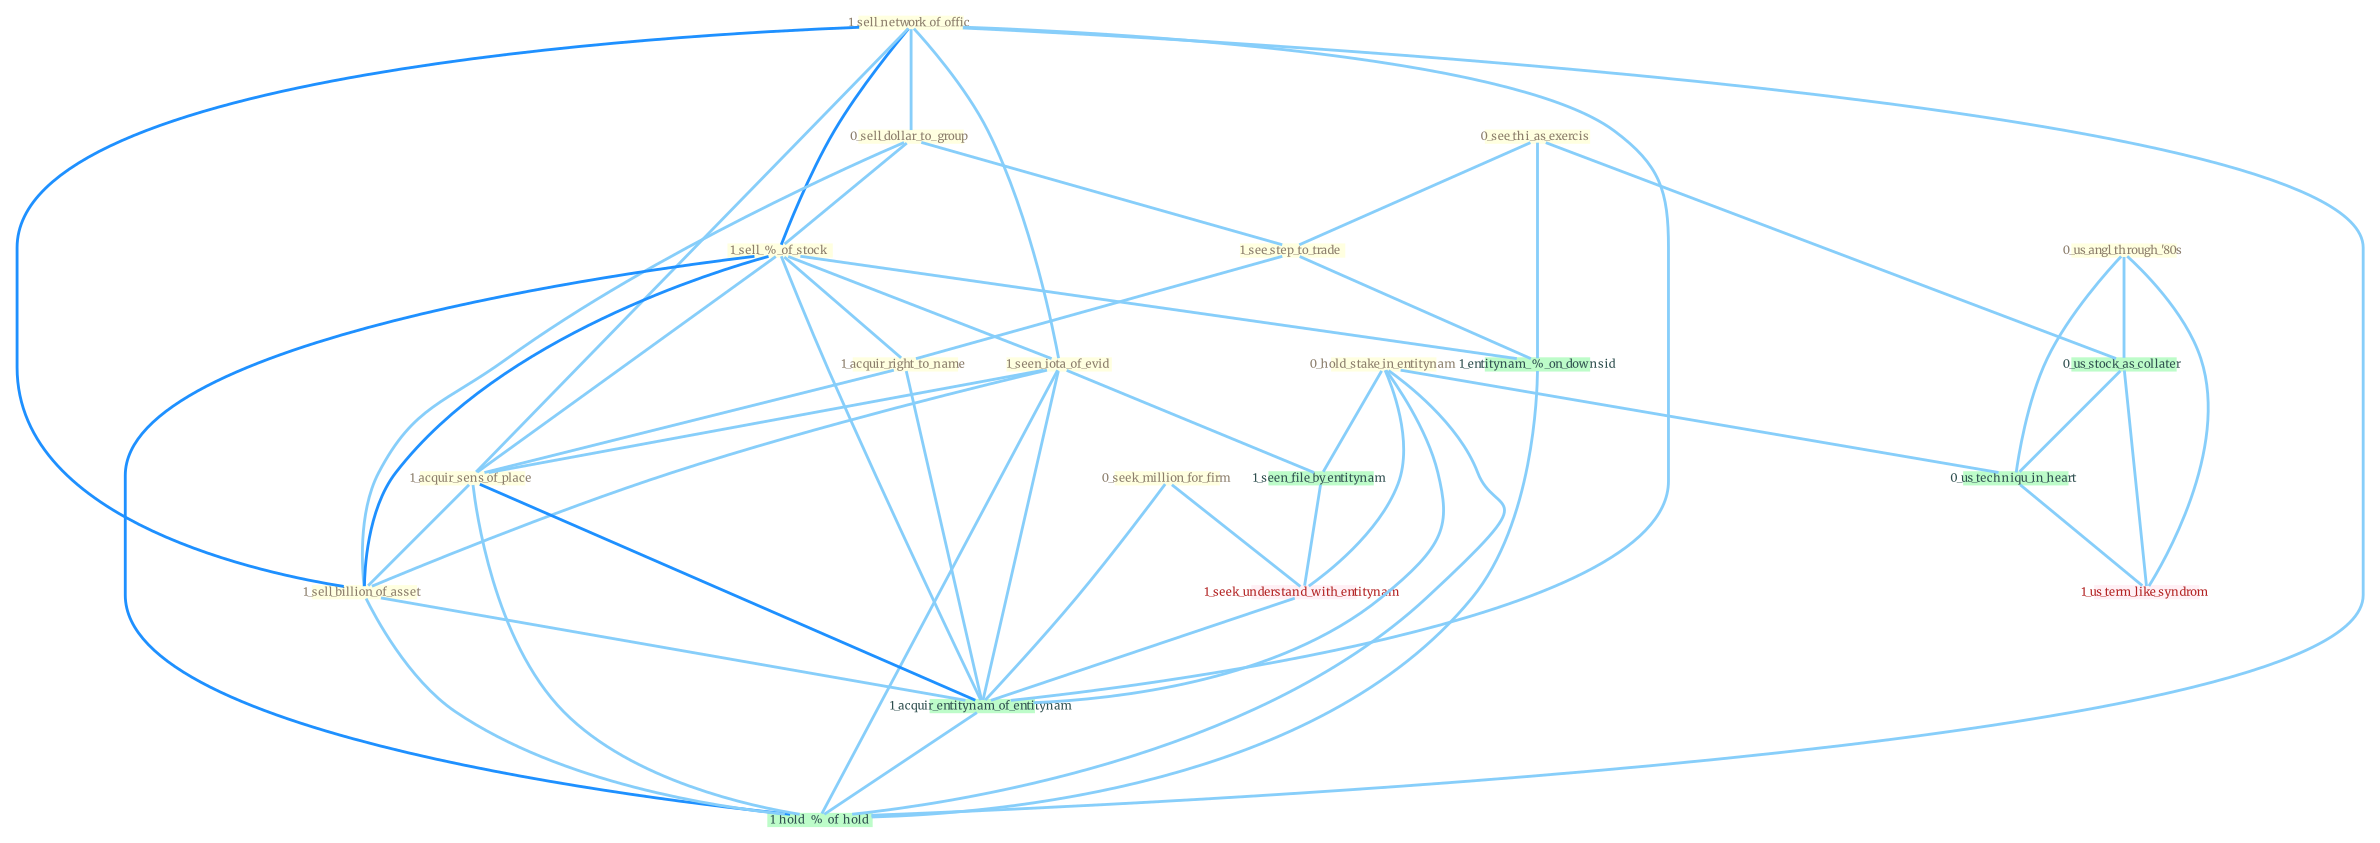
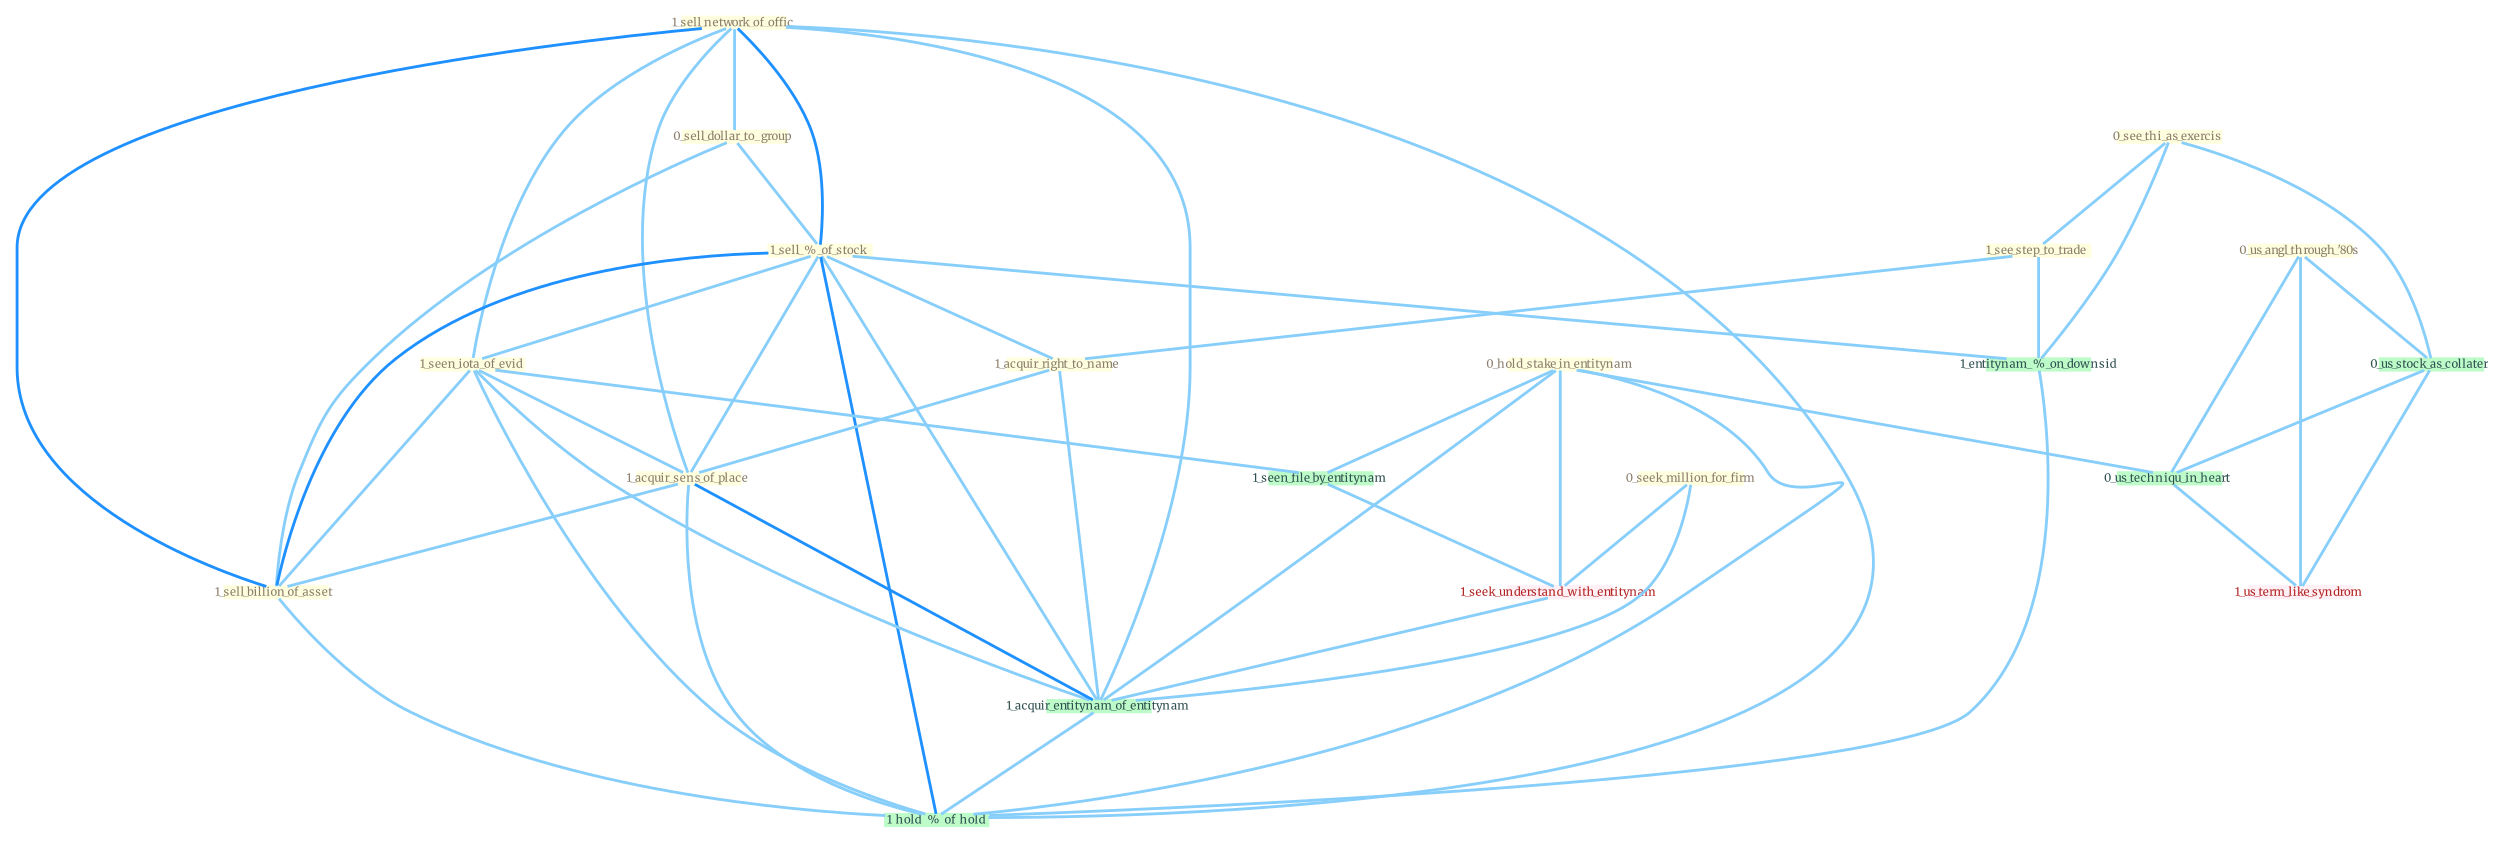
edge "0_sell_dollar_to_group" -- "1_see_step_to_trade": removed
edge "1_sell_billion_of_asset" -- "1_acquir_entitynam_of_entitynam": removed
